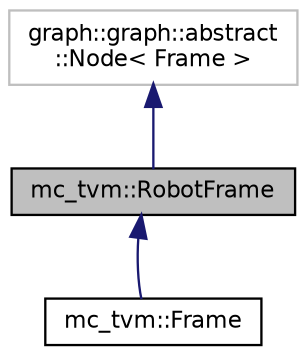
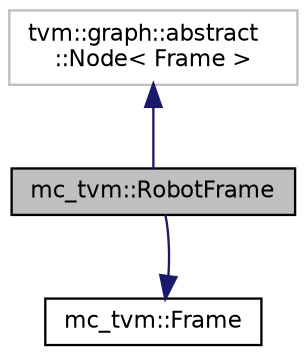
node "graph::graph::abstract ::Node< Frame >": label "graph::graph::abstract ::Node< Frame >" -> "tvm::graph::abstract ::Node< Frame >"
edge "mc_tvm::Frame" -> "mc_tvm::RobotFrame": reversed
